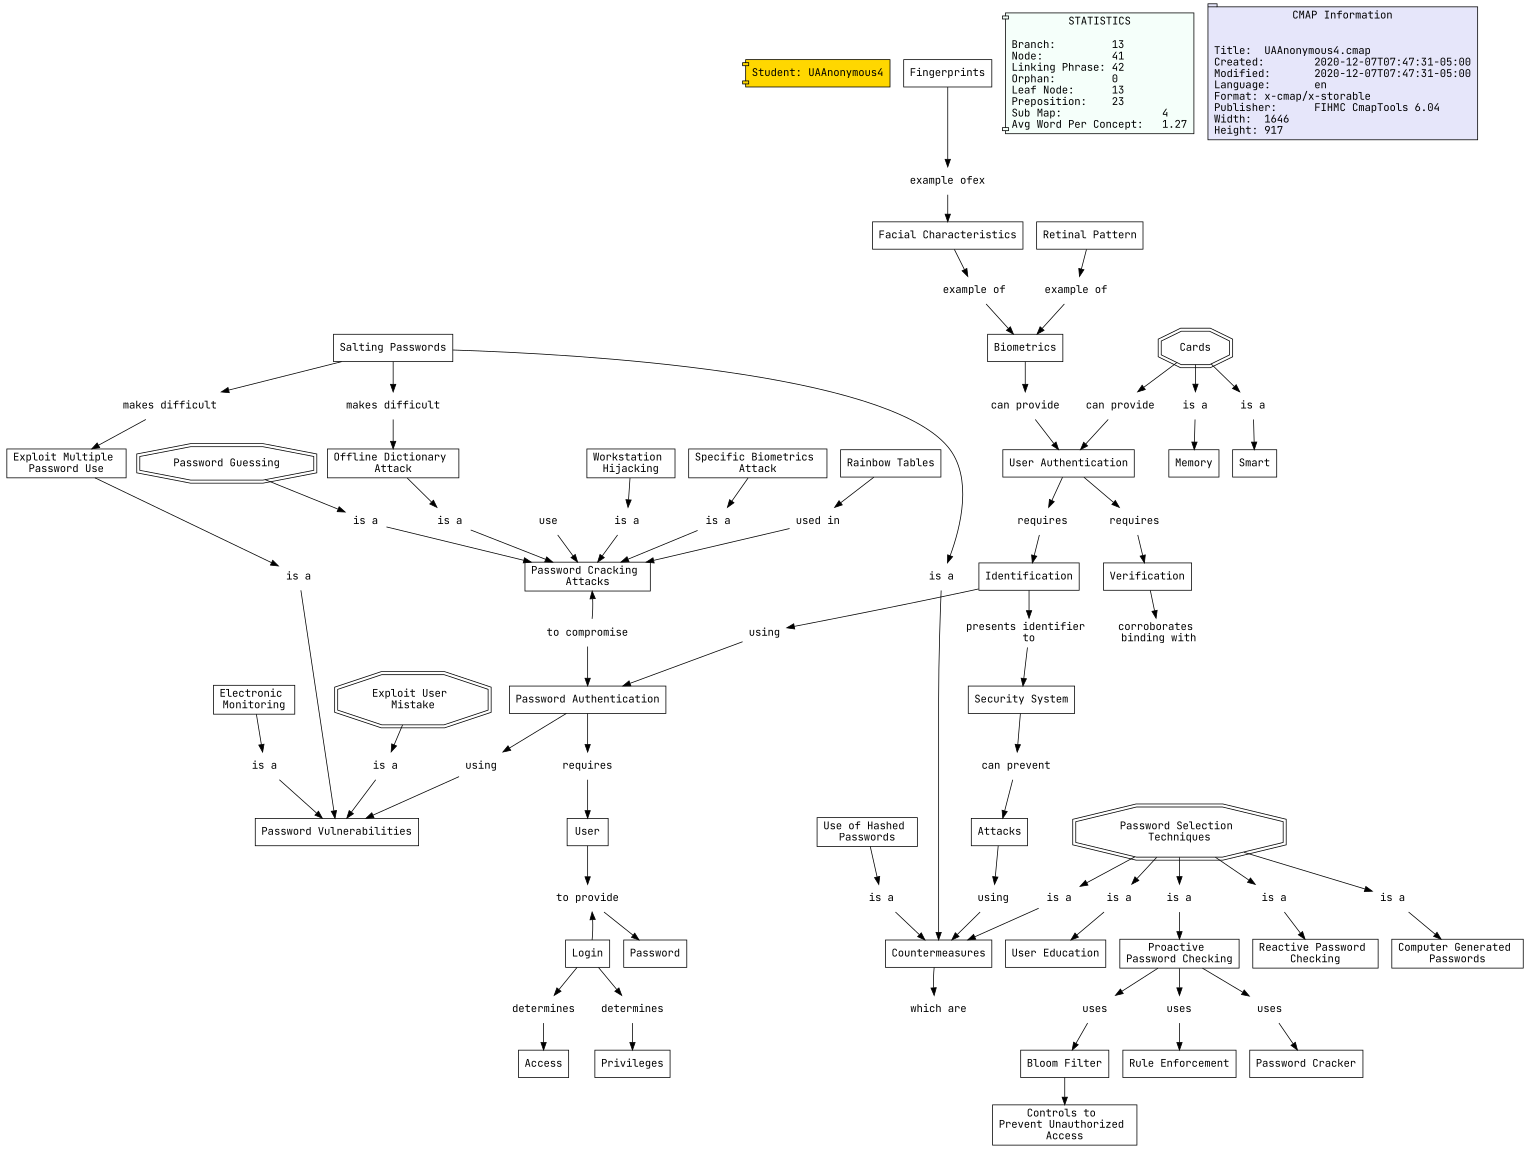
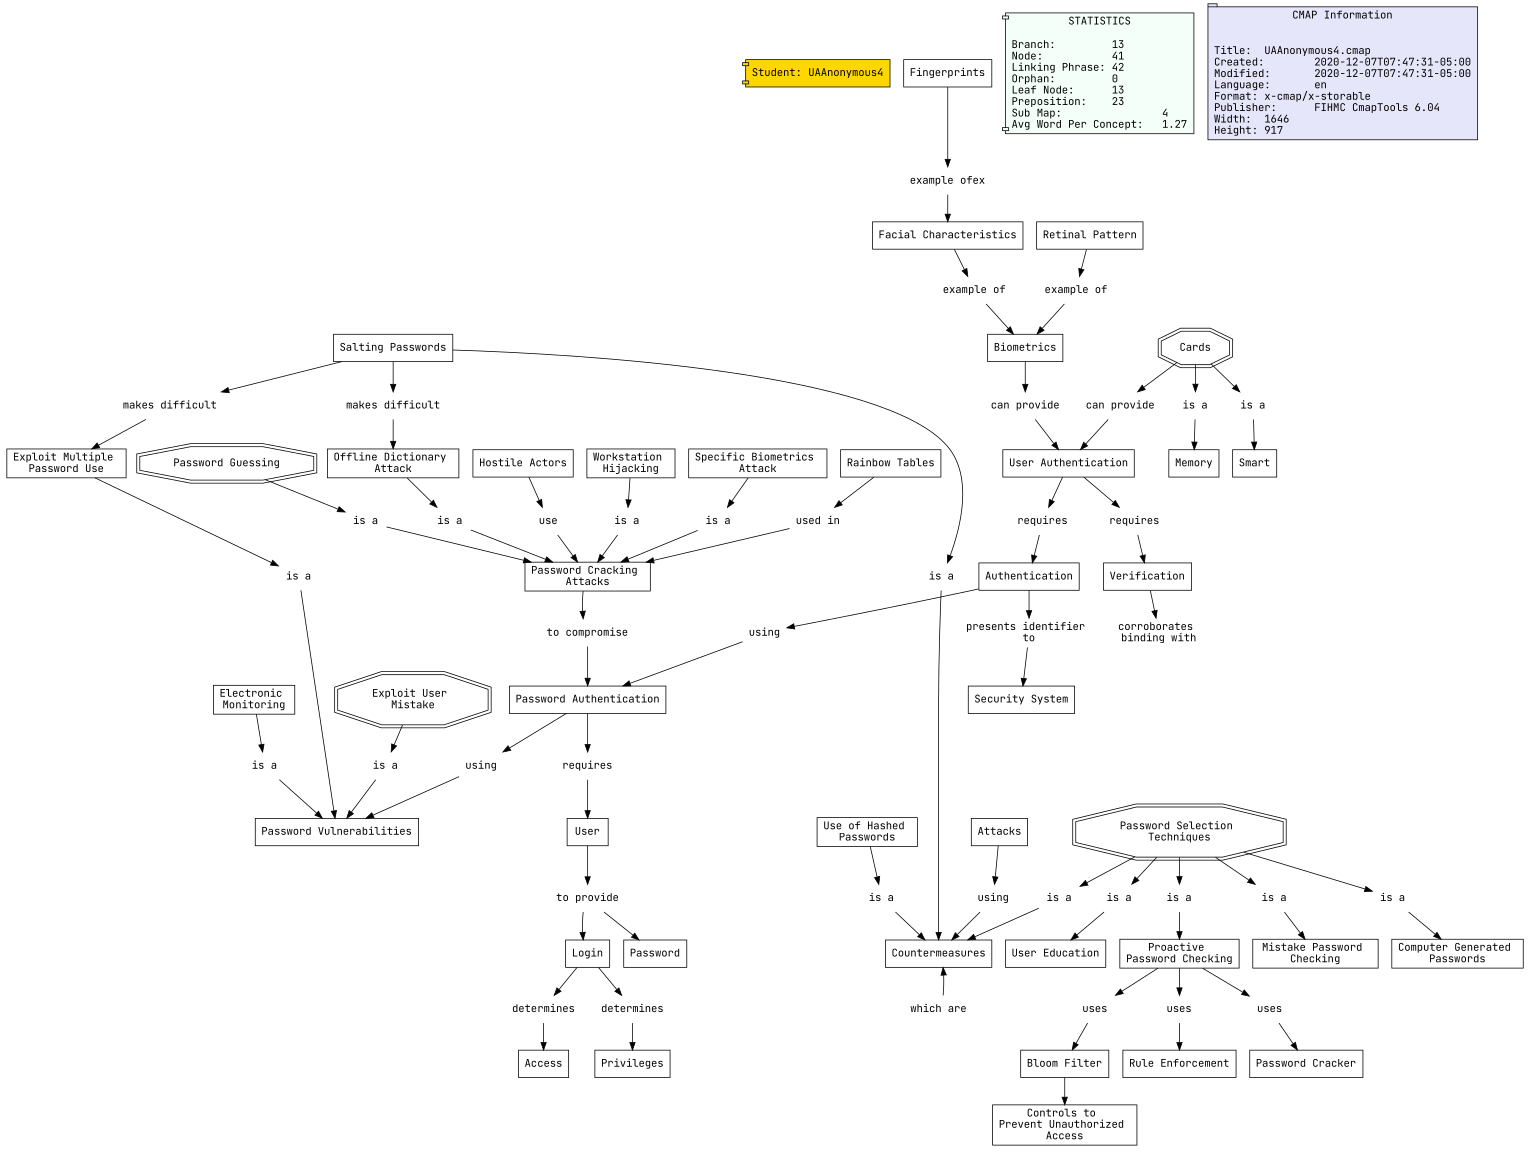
node "Hostile Actors": added
node "Identification": label "Identification" -> "Authentication"
edge "to compromise" -> "Password Cracking Attacks": reversed
node "can prevent": removed
edge "Login" -> "to provide": reversed
node "Reactive Password Checking": label "Reactive Password Checking" -> "Mistake Password Checking"
edge "Countermeasures" -> "which are": reversed
